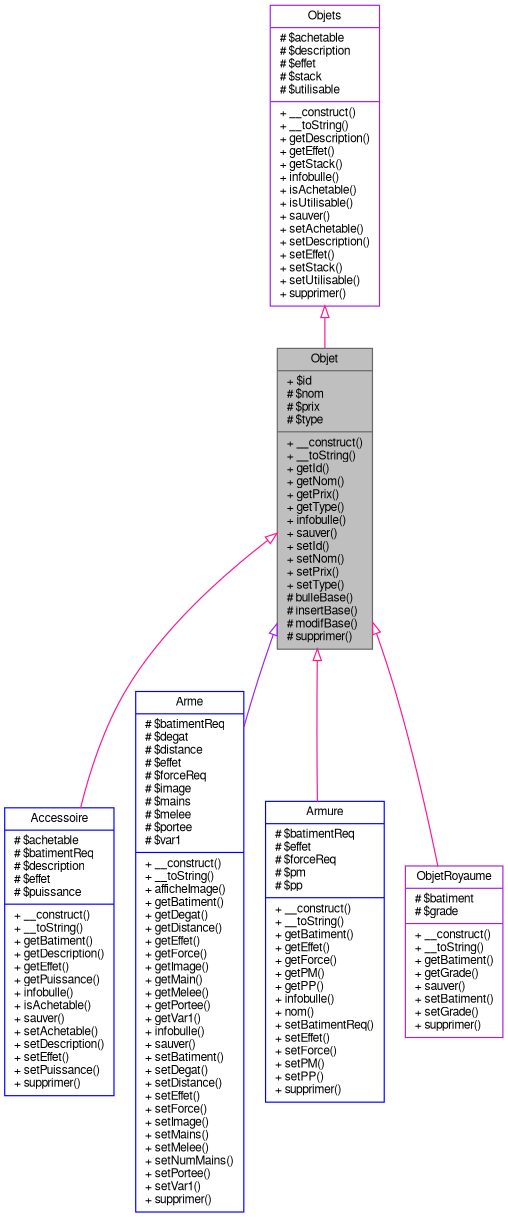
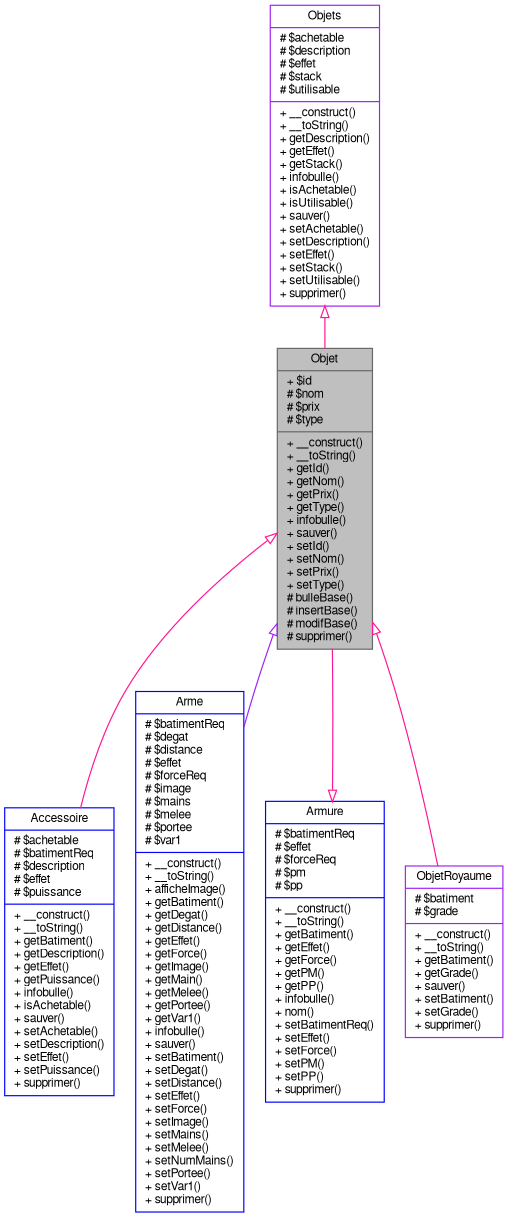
edge "Armure" -> "Objet": reversed
